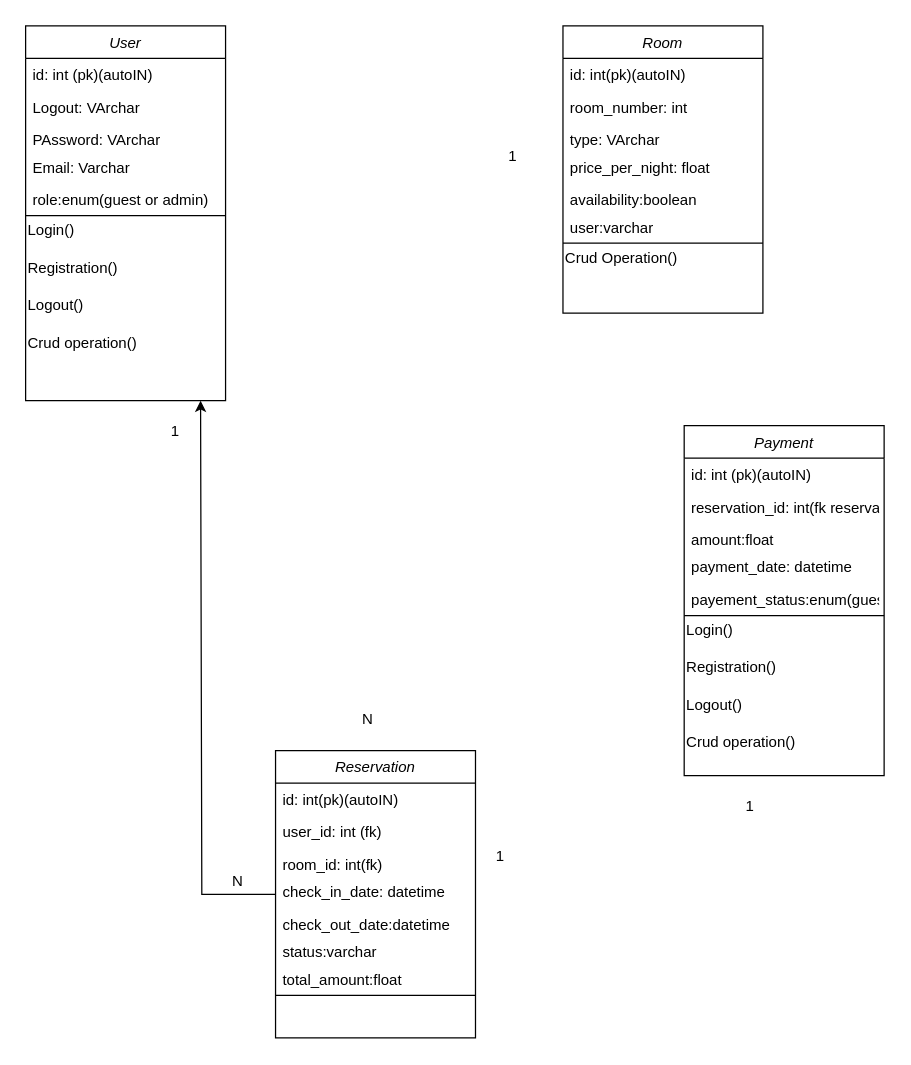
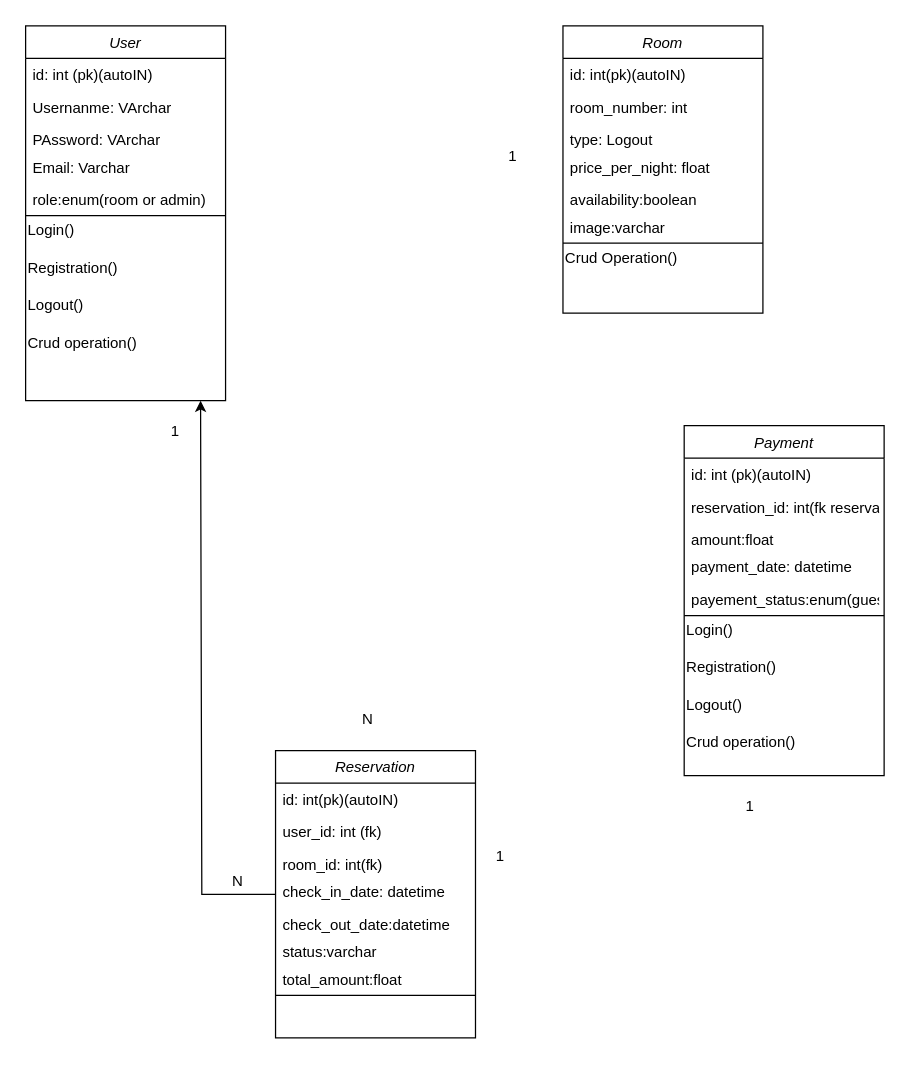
node "Logout: VArchar": label "Logout: VArchar" -> "Usernanme: VArchar"
node "type: VArchar": label "type: VArchar" -> "type: Logout"
node "role:enum(guest or admin)": label "role:enum(guest or admin)" -> "role:enum(room or admin)"
node "user:varchar": label "user:varchar" -> "image:varchar"
